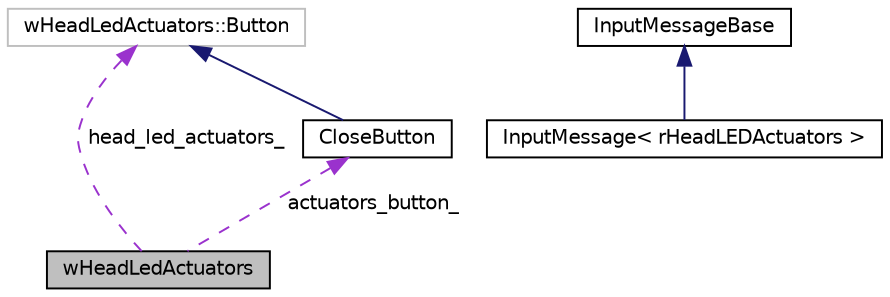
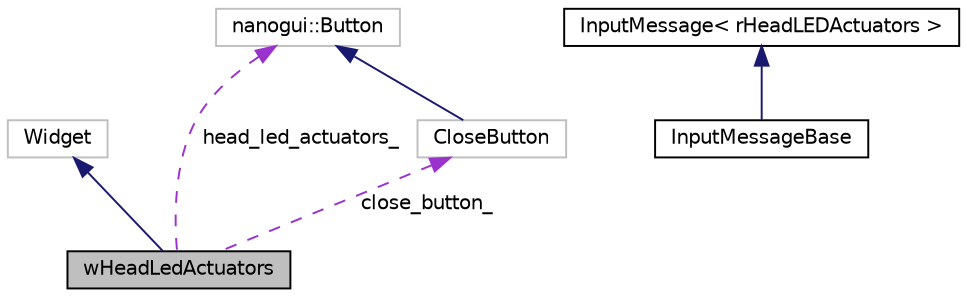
node "wHeadLedActuators::Button": label "wHeadLedActuators::Button" -> "nanogui::Button"
edge "InputMessage< rHeadLEDActuators >" -> "InputMessageBase": reversed
node "Widget": added
node "CloseButton": color black -> grey75
edge "wHeadLedActuators" -> "CloseButton": label " actuators_button_" -> " close_button_"
